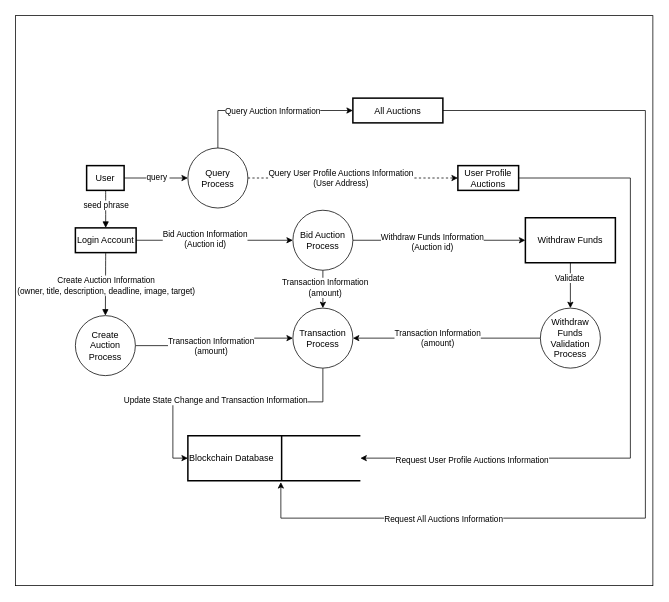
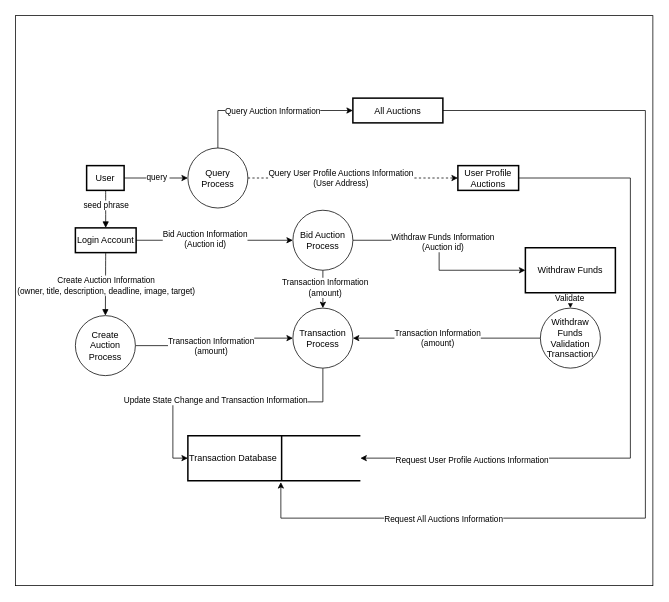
node "Withdraw Funds": moved (570, 240) -> (570, 270)
node "Withdraw Funds Validation Process": label "Withdraw Funds Validation Process" -> "Withdraw Funds Validation Transaction"
node "Blockchain Database": label "Blockchain Database" -> "Transaction Database"
